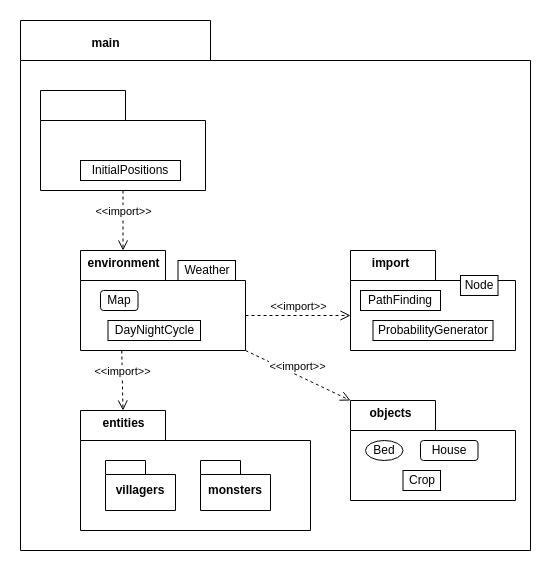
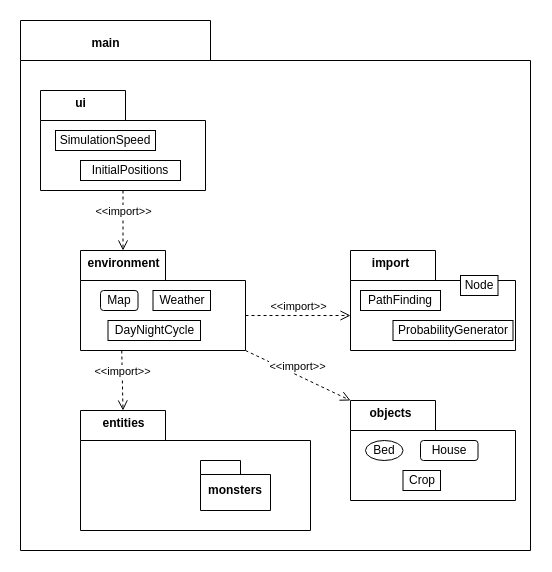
node "ui": added
node "SimulationSpeed": added
node "Weather": moved (207, 271) -> (182, 301)
node "ProbabilityGenerator": moved (433, 331) -> (453, 331)
node "villagers": removed
